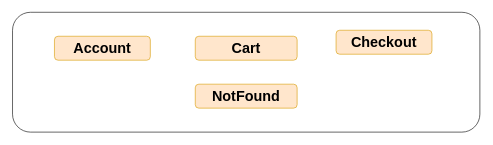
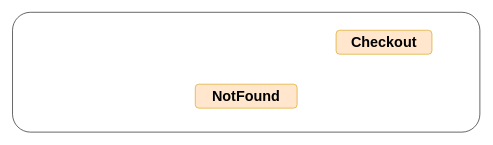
node "Account": removed
node "Cart": removed
